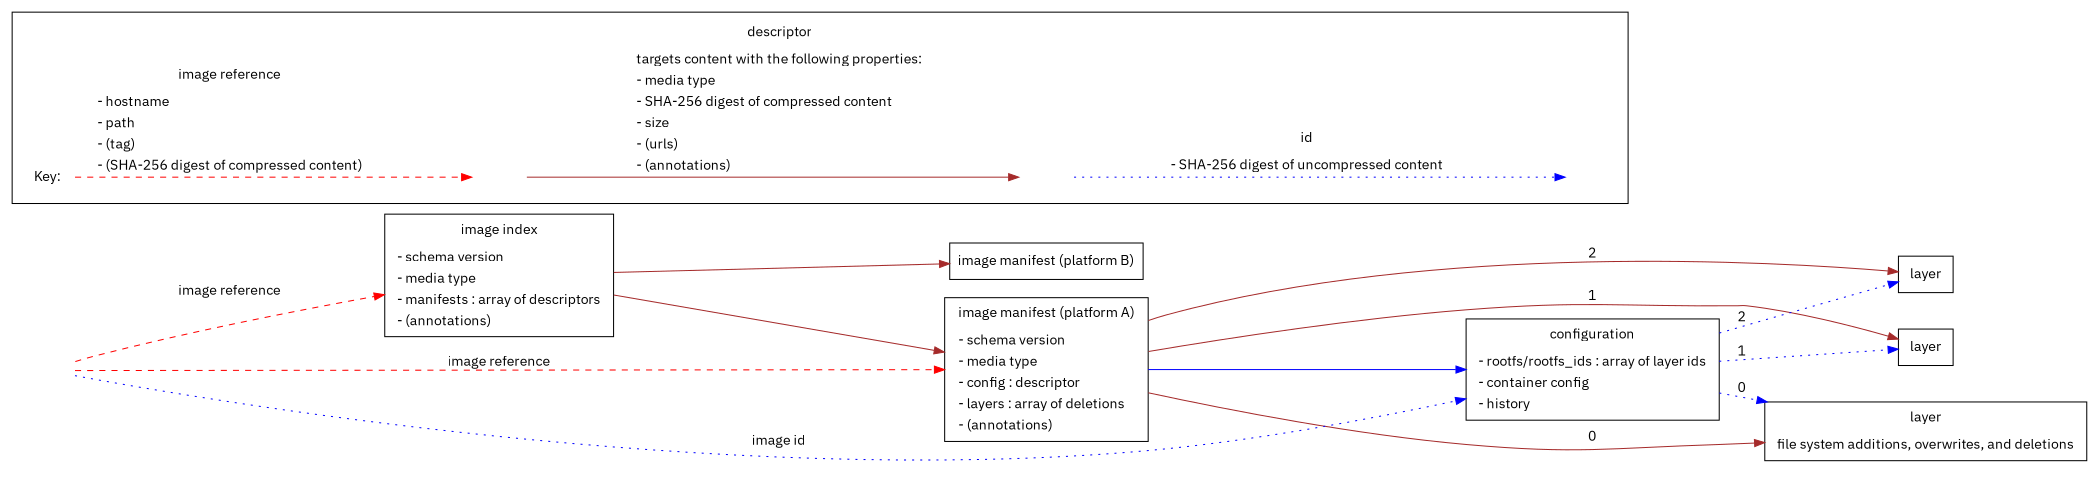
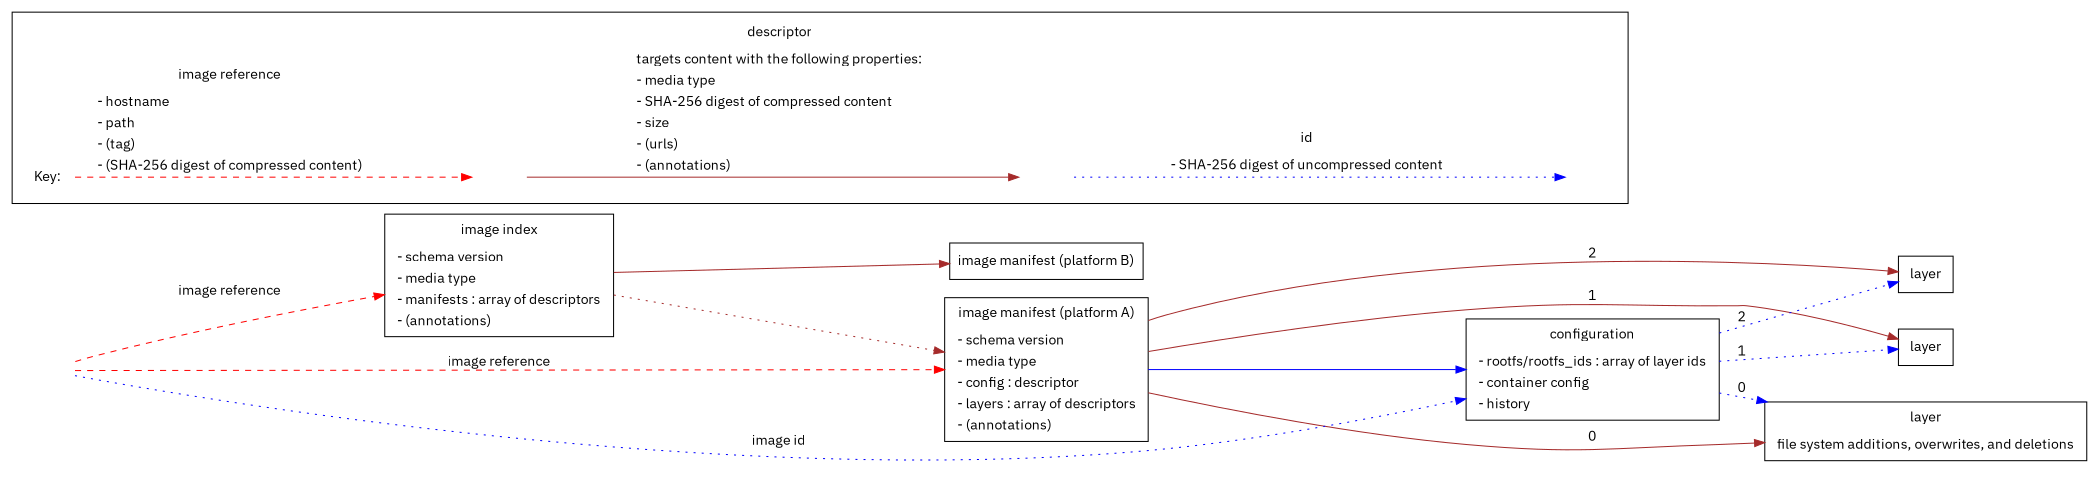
edge "image index" -> "image manifest (platform A)": style solid -> dotted
node "image manifest (platform A)": text "- layers : array of deletions" -> "- layers : array of descriptors"
